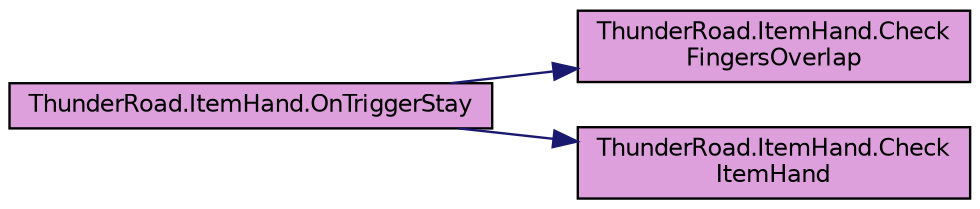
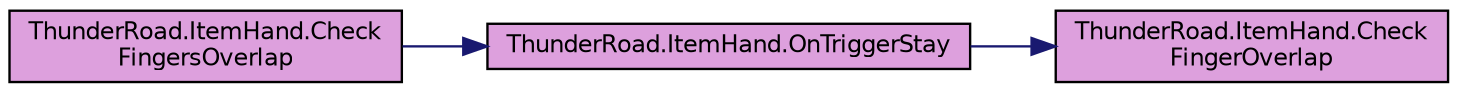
edge "ThunderRoad.ItemHand.OnTriggerStay" -> "ThunderRoad.ItemHand.Check FingersOverlap": reversed
node "ThunderRoad.ItemHand.Check ItemHand": label "ThunderRoad.ItemHand.Check ItemHand" -> "ThunderRoad.ItemHand.Check FingerOverlap"
